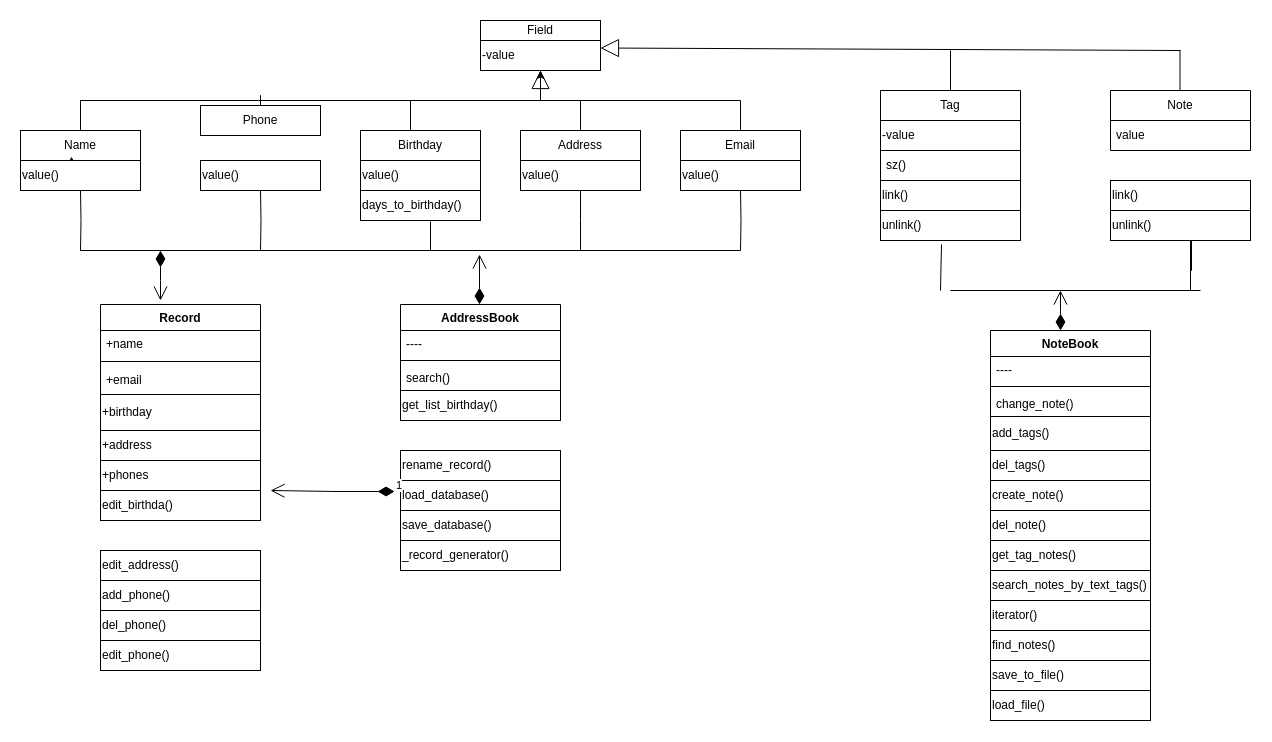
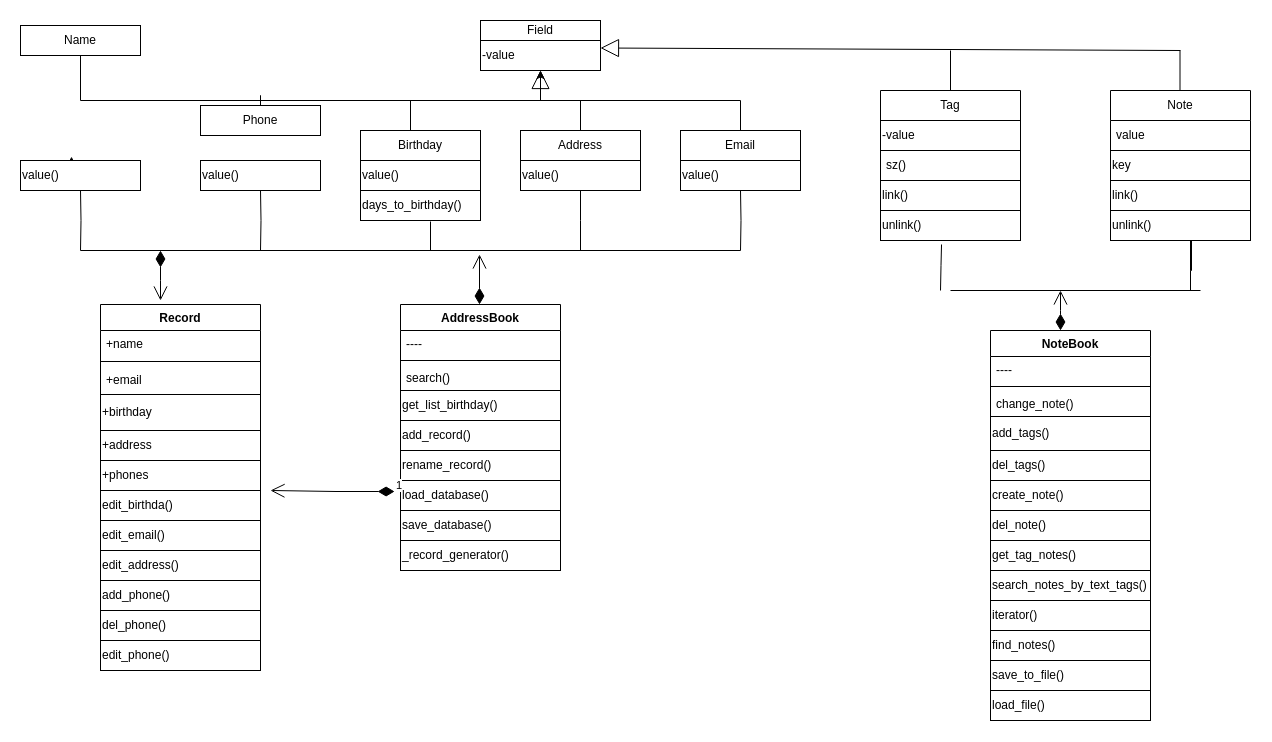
node "Name": moved (81, 146) -> (81, 41)
node "key": added
node "add_record()": added
node "edit_email()": added
